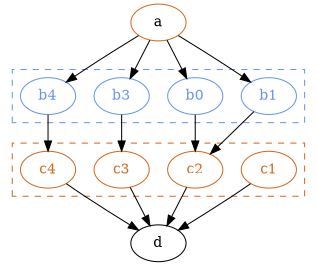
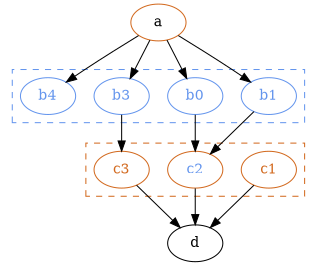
node "c4": removed
node "c2": fontcolor chocolate -> cornflowerblue
